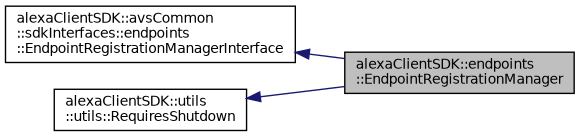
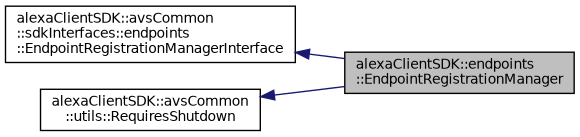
node "alexaClientSDK::utils ::utils::RequiresShutdown": label "alexaClientSDK::utils ::utils::RequiresShutdown" -> "alexaClientSDK::avsCommon ::utils::RequiresShutdown"
